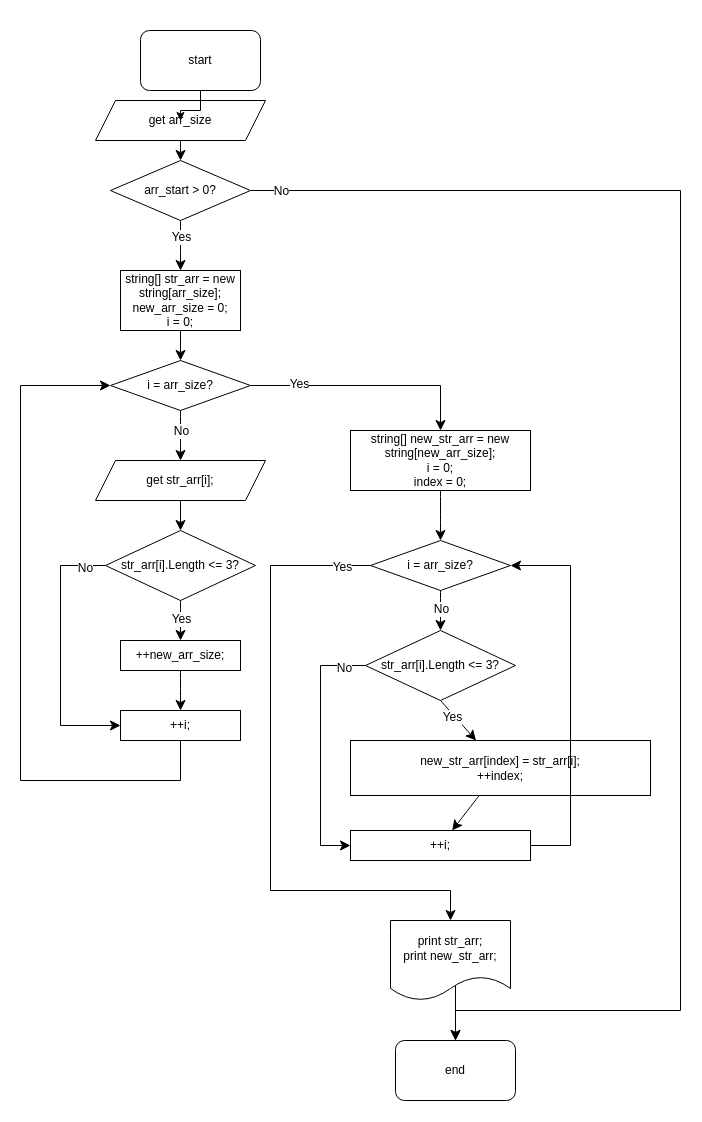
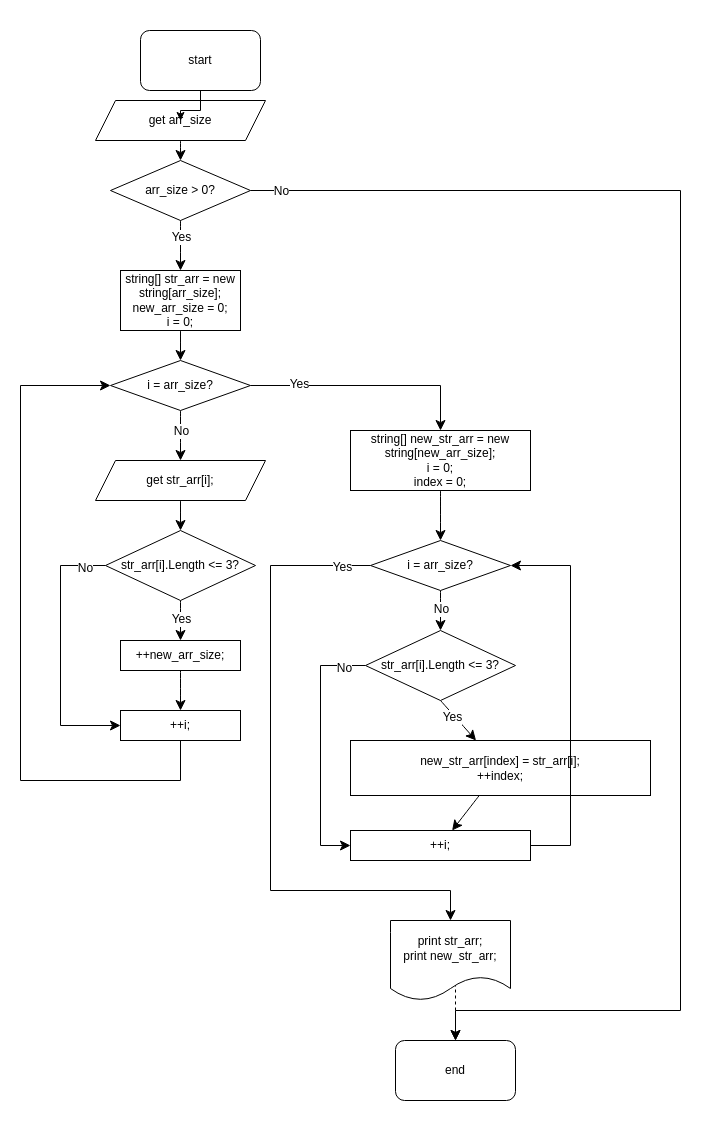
node "arr_start > 0?": label "arr_start > 0?" -> "arr_size > 0?"
edge "print str_arr; print new_str_arr;" -> "end": style solid -> dashed
